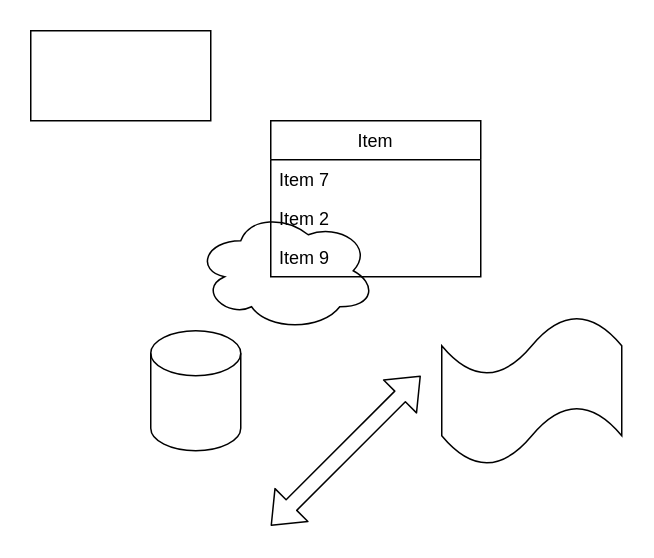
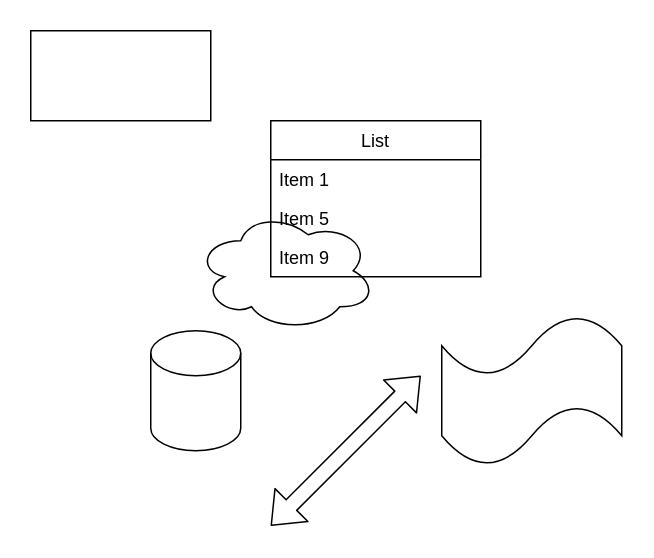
node "Item": label "Item" -> "List"
node "Item 7": label "Item 7" -> "Item 1"
node "Item 2": label "Item 2" -> "Item 5"
